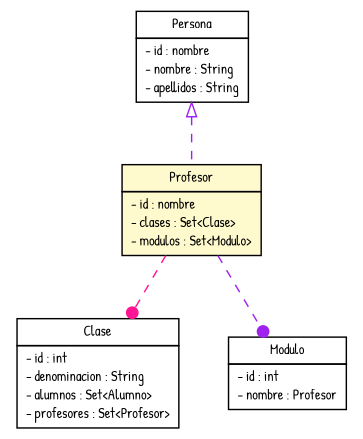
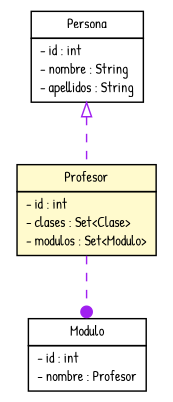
node "Persona": text "- id : nombre" -> "- id : int"
node "Profesor": text "- id : nombre" -> "- id : int"
node "Clase": removed
